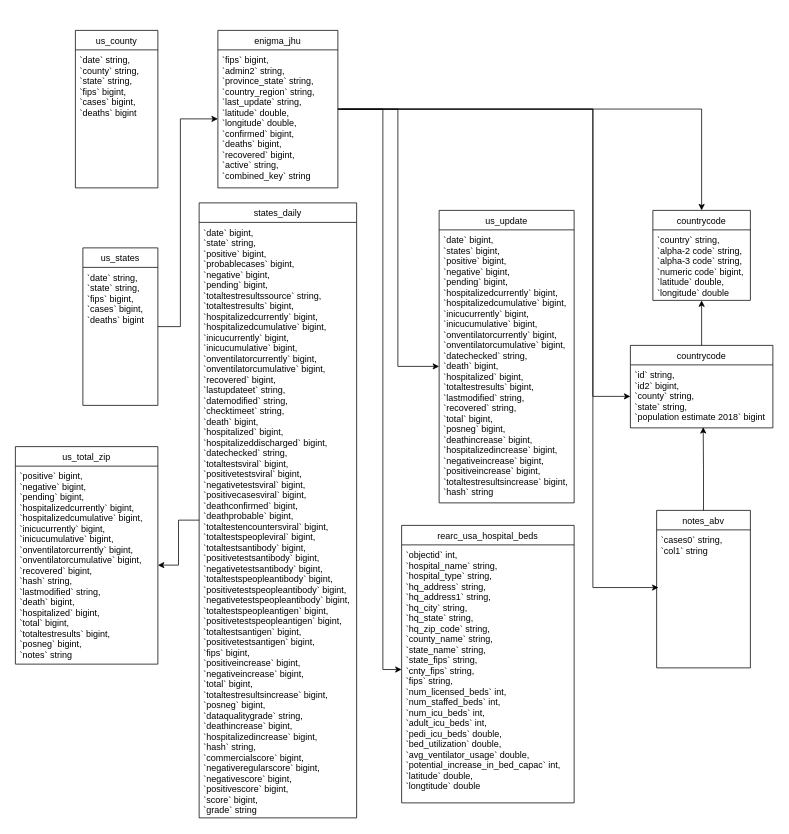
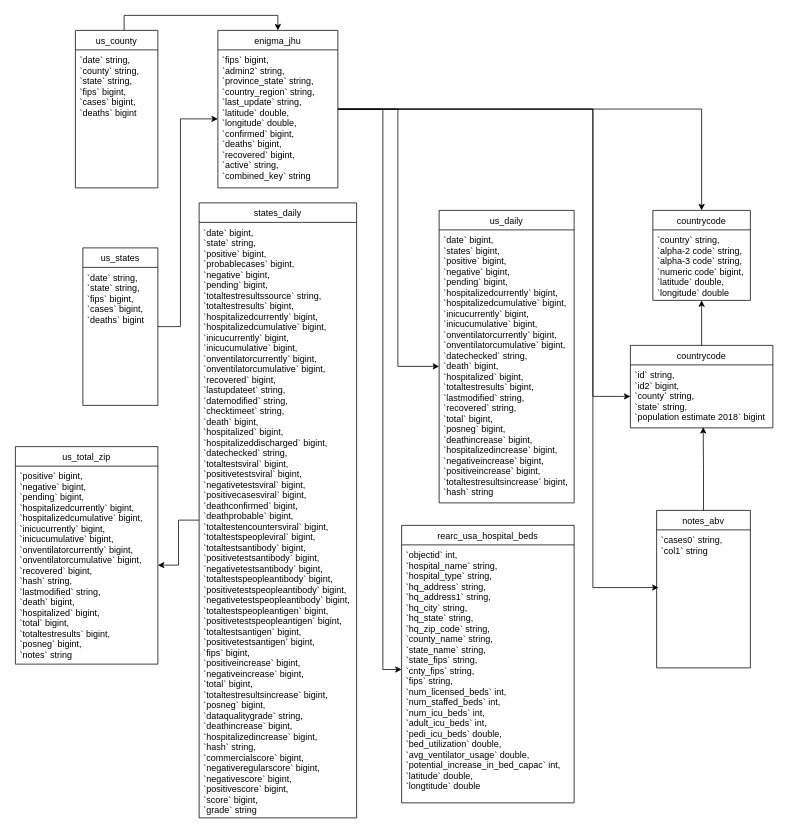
edge "us_county" -> "enigma_jhu": added
node "us_update": label "us_update" -> "us_daily"
